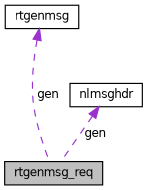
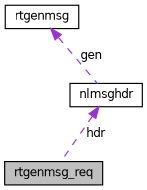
edge "rtgenmsg_req" -> "rtgenmsg": now "nlmsghdr" -> "rtgenmsg"
edge "rtgenmsg_req" -> "nlmsghdr": label " gen" -> " hdr"
